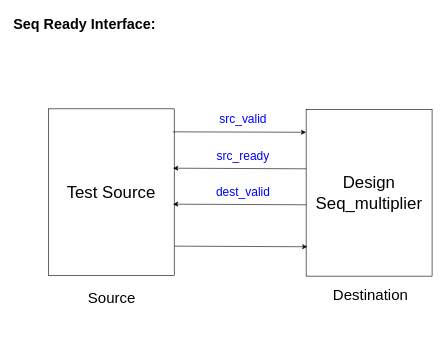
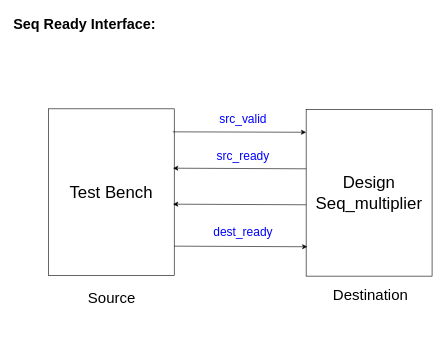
node "Test Source": label "Test Source" -> "Test Bench"
node "dest_valid": removed
node "dest_ready": added
